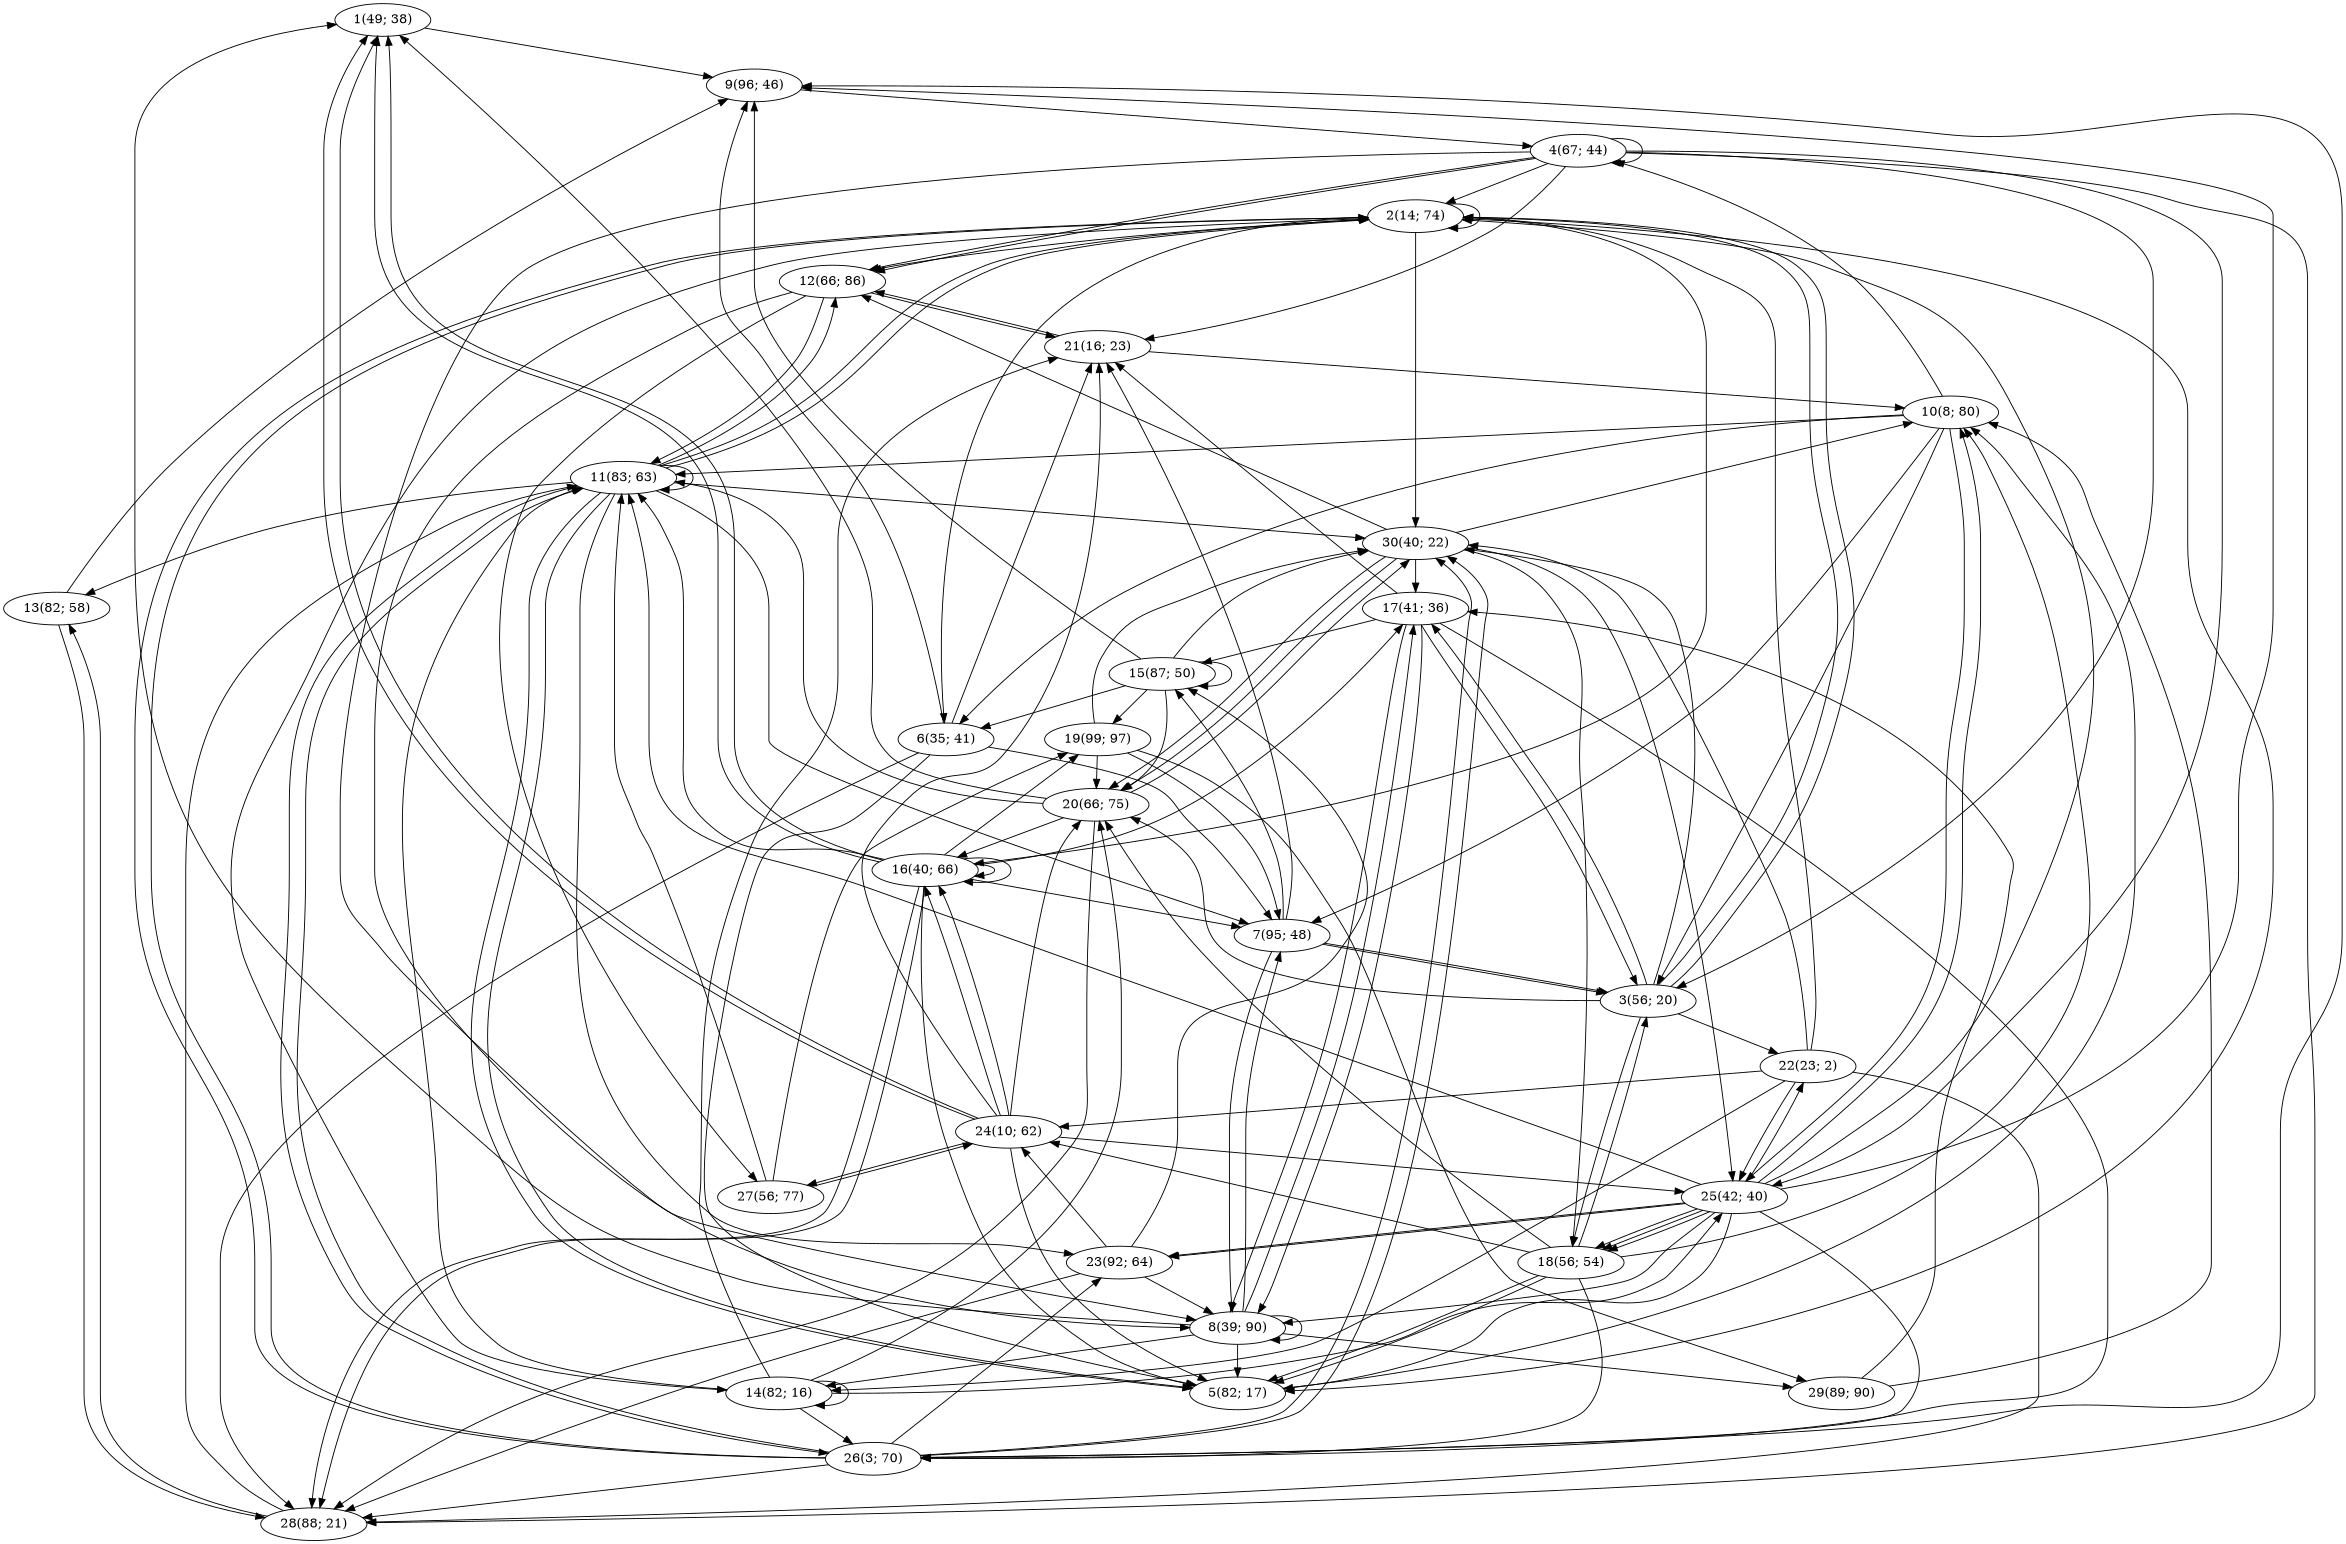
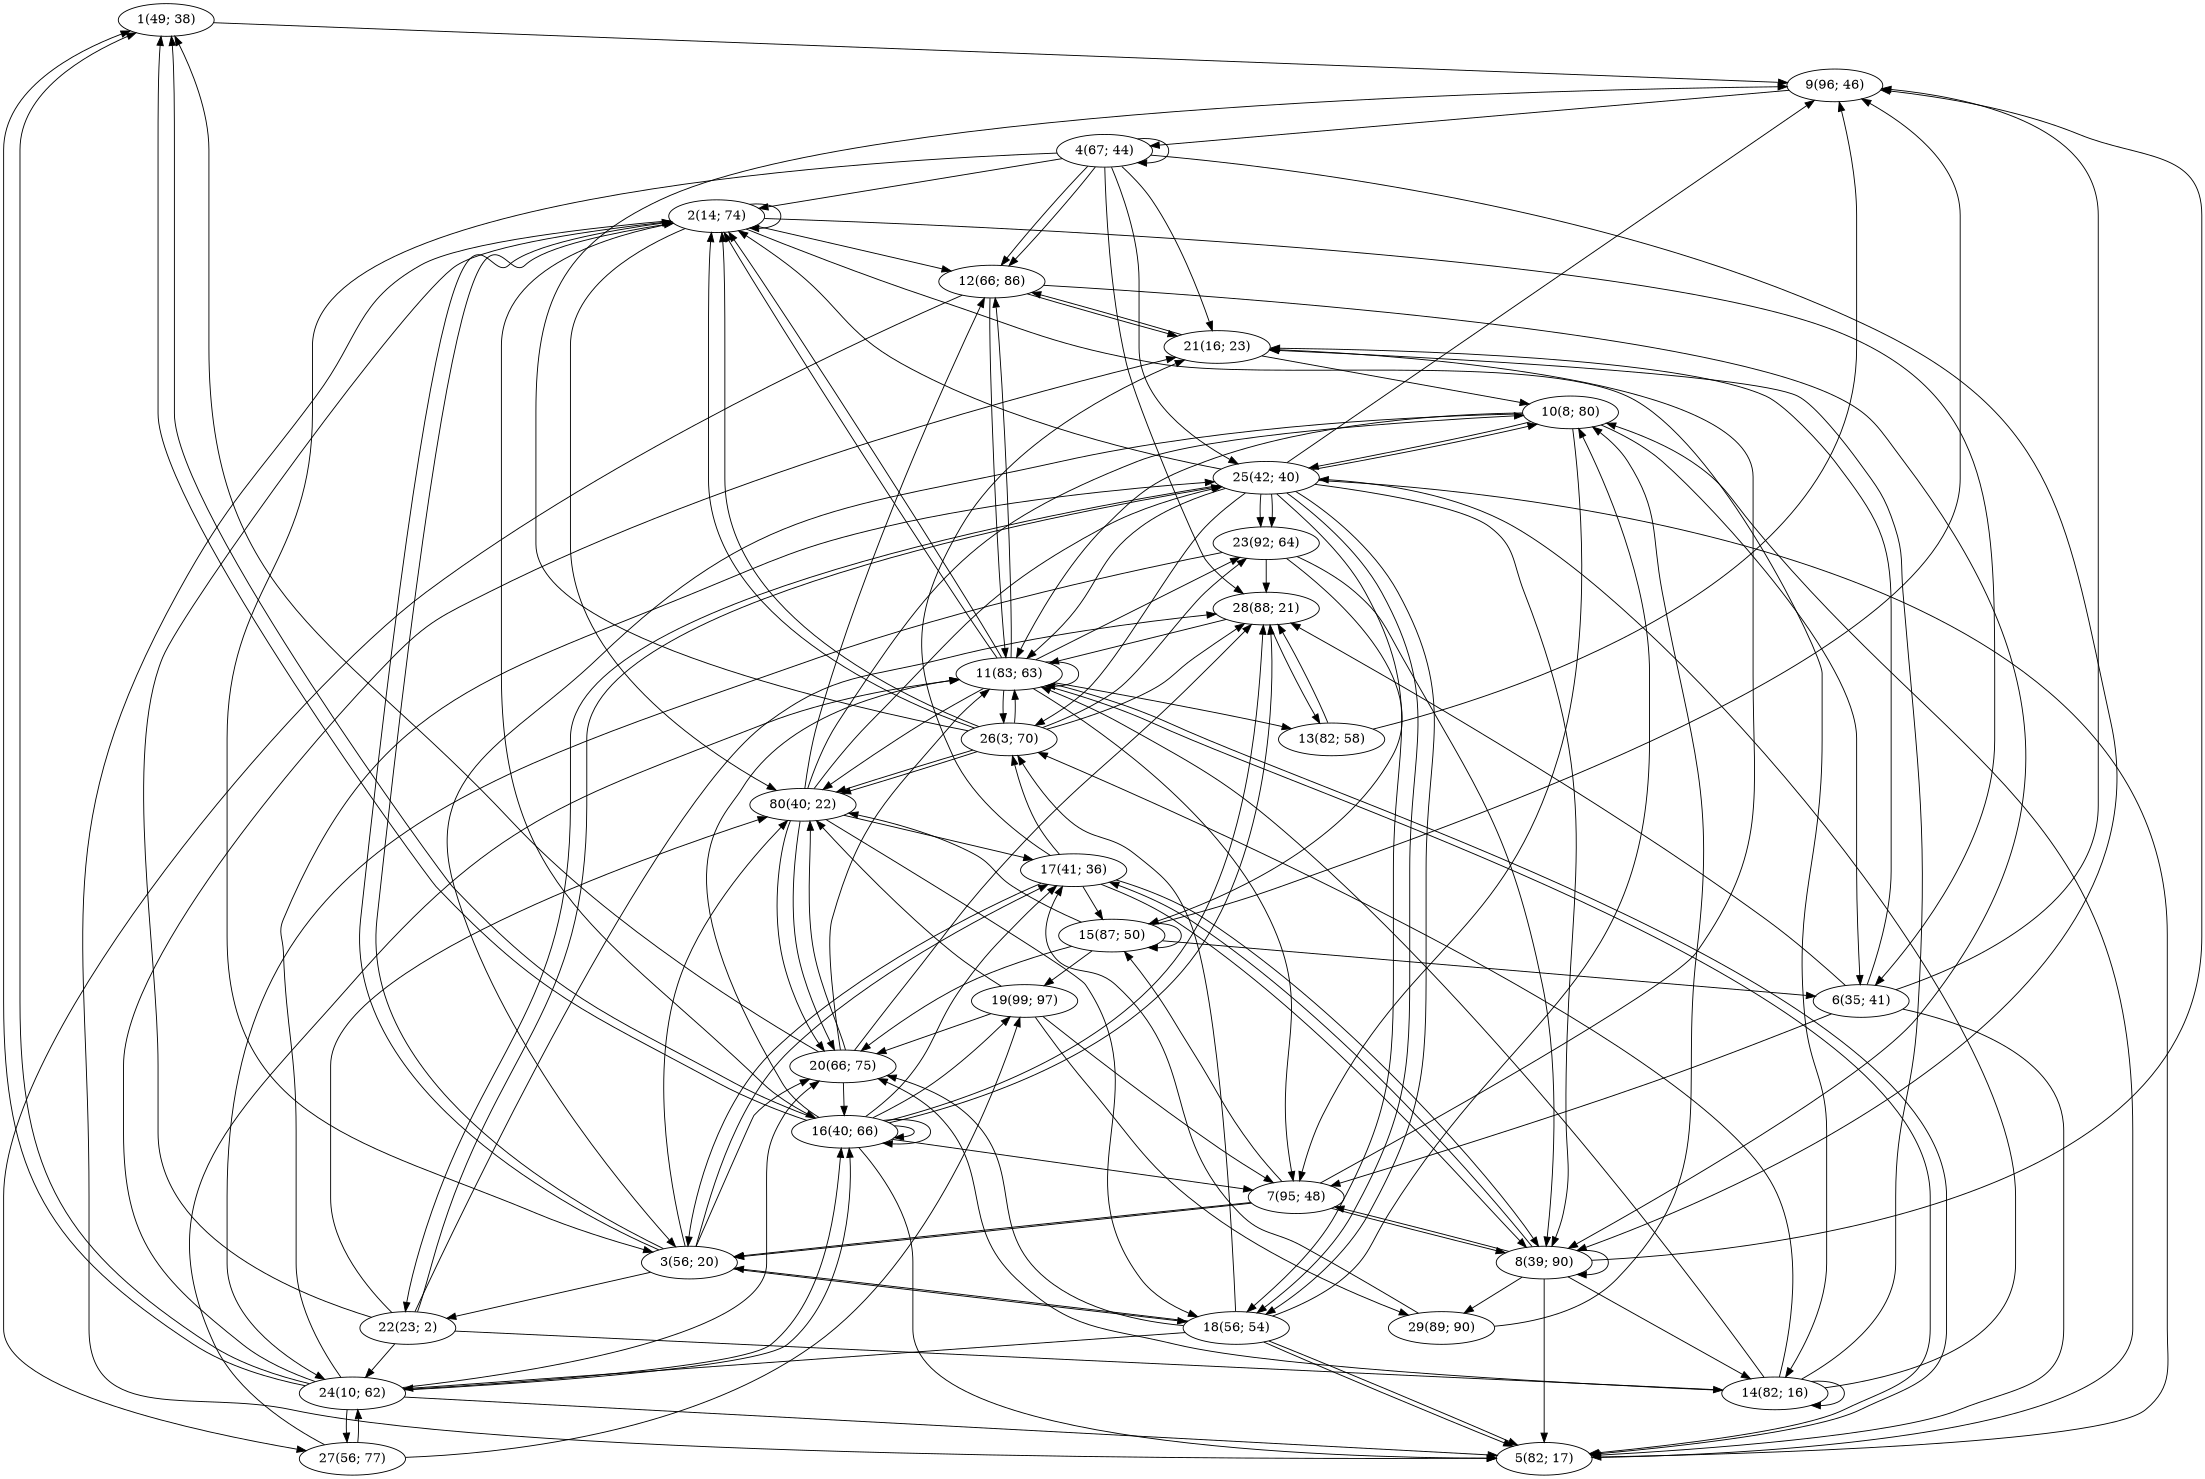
edge "10(8; 80)" -> "4(67; 44)": removed
node "30(40; 22)": label "30(40; 22)" -> "80(40; 22)"
edge "8(39; 90)" -> "1(49; 38)": now "8(39; 90)" -> "9(96; 46)"
